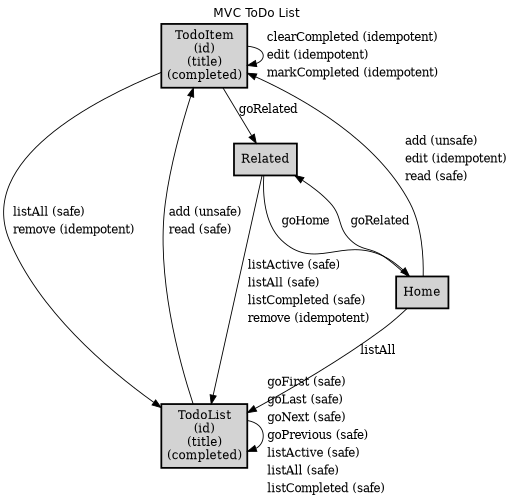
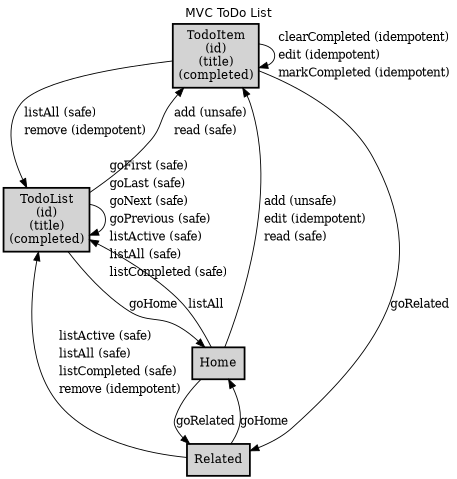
edge "TodoList" -> "Home": added, label "goHome"
